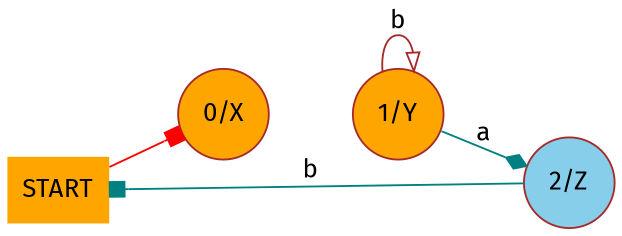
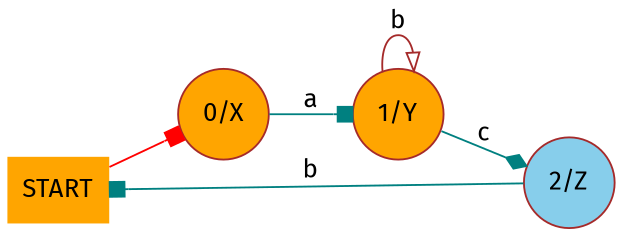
edge "0/X" -> "1/Y": added, label "a"
edge "1/Y" -> "2/Z": label "a" -> "c"
